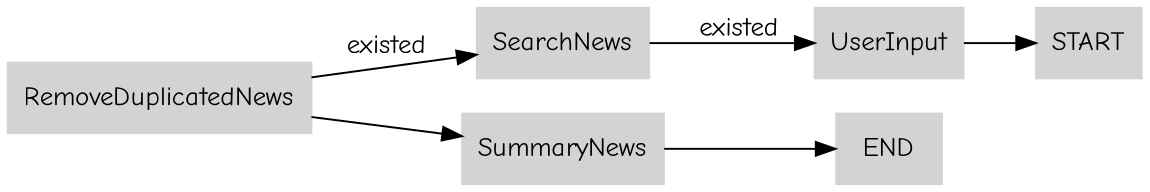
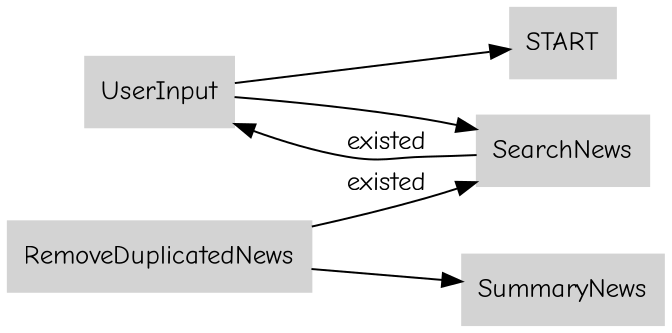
edge "UserInput" -> "SearchNews": added
node "END": removed
